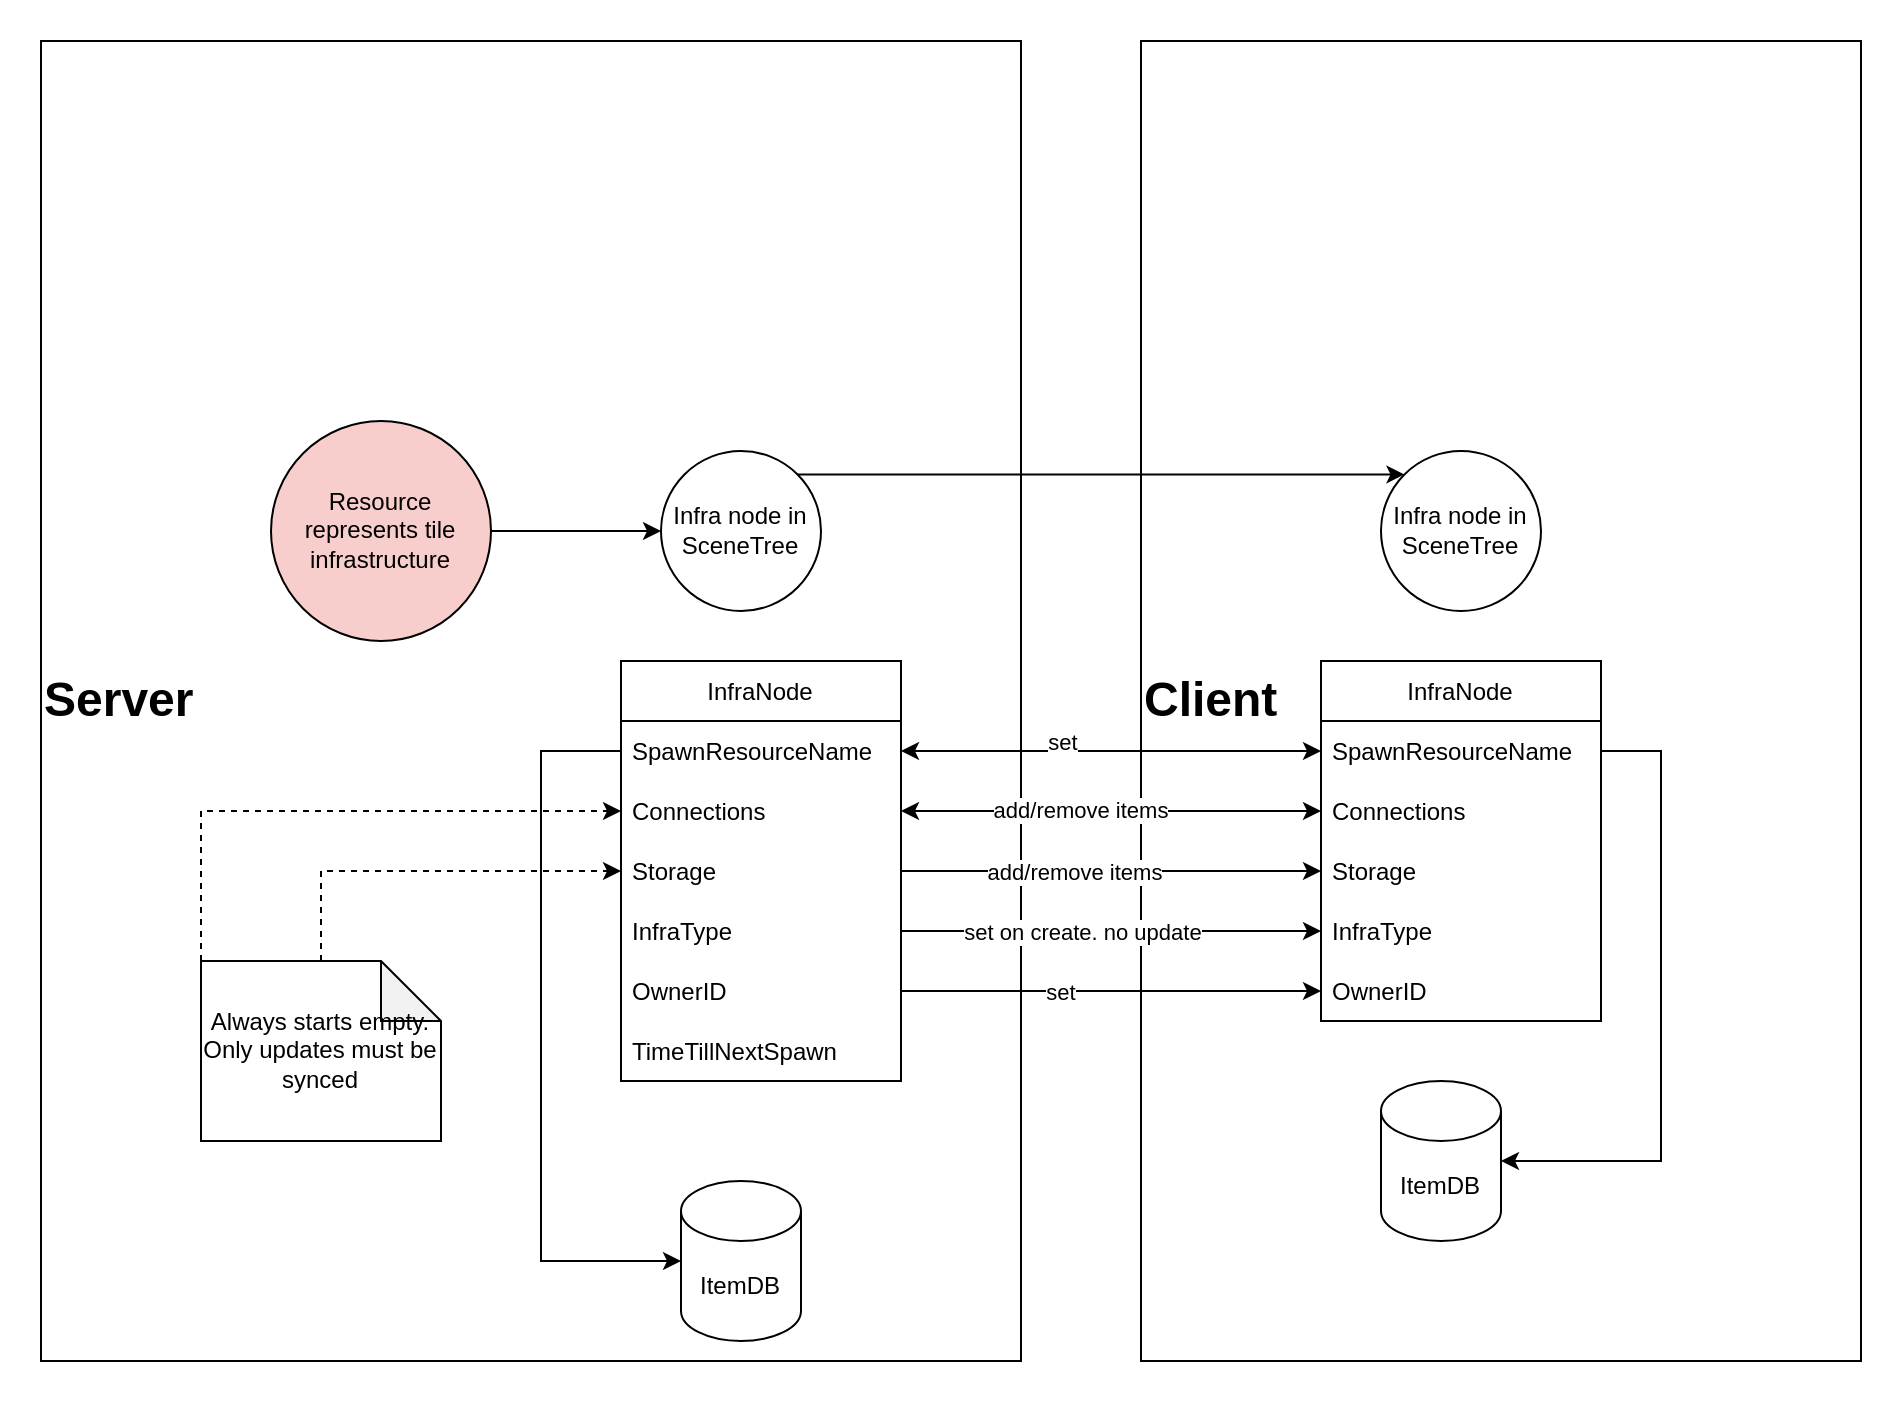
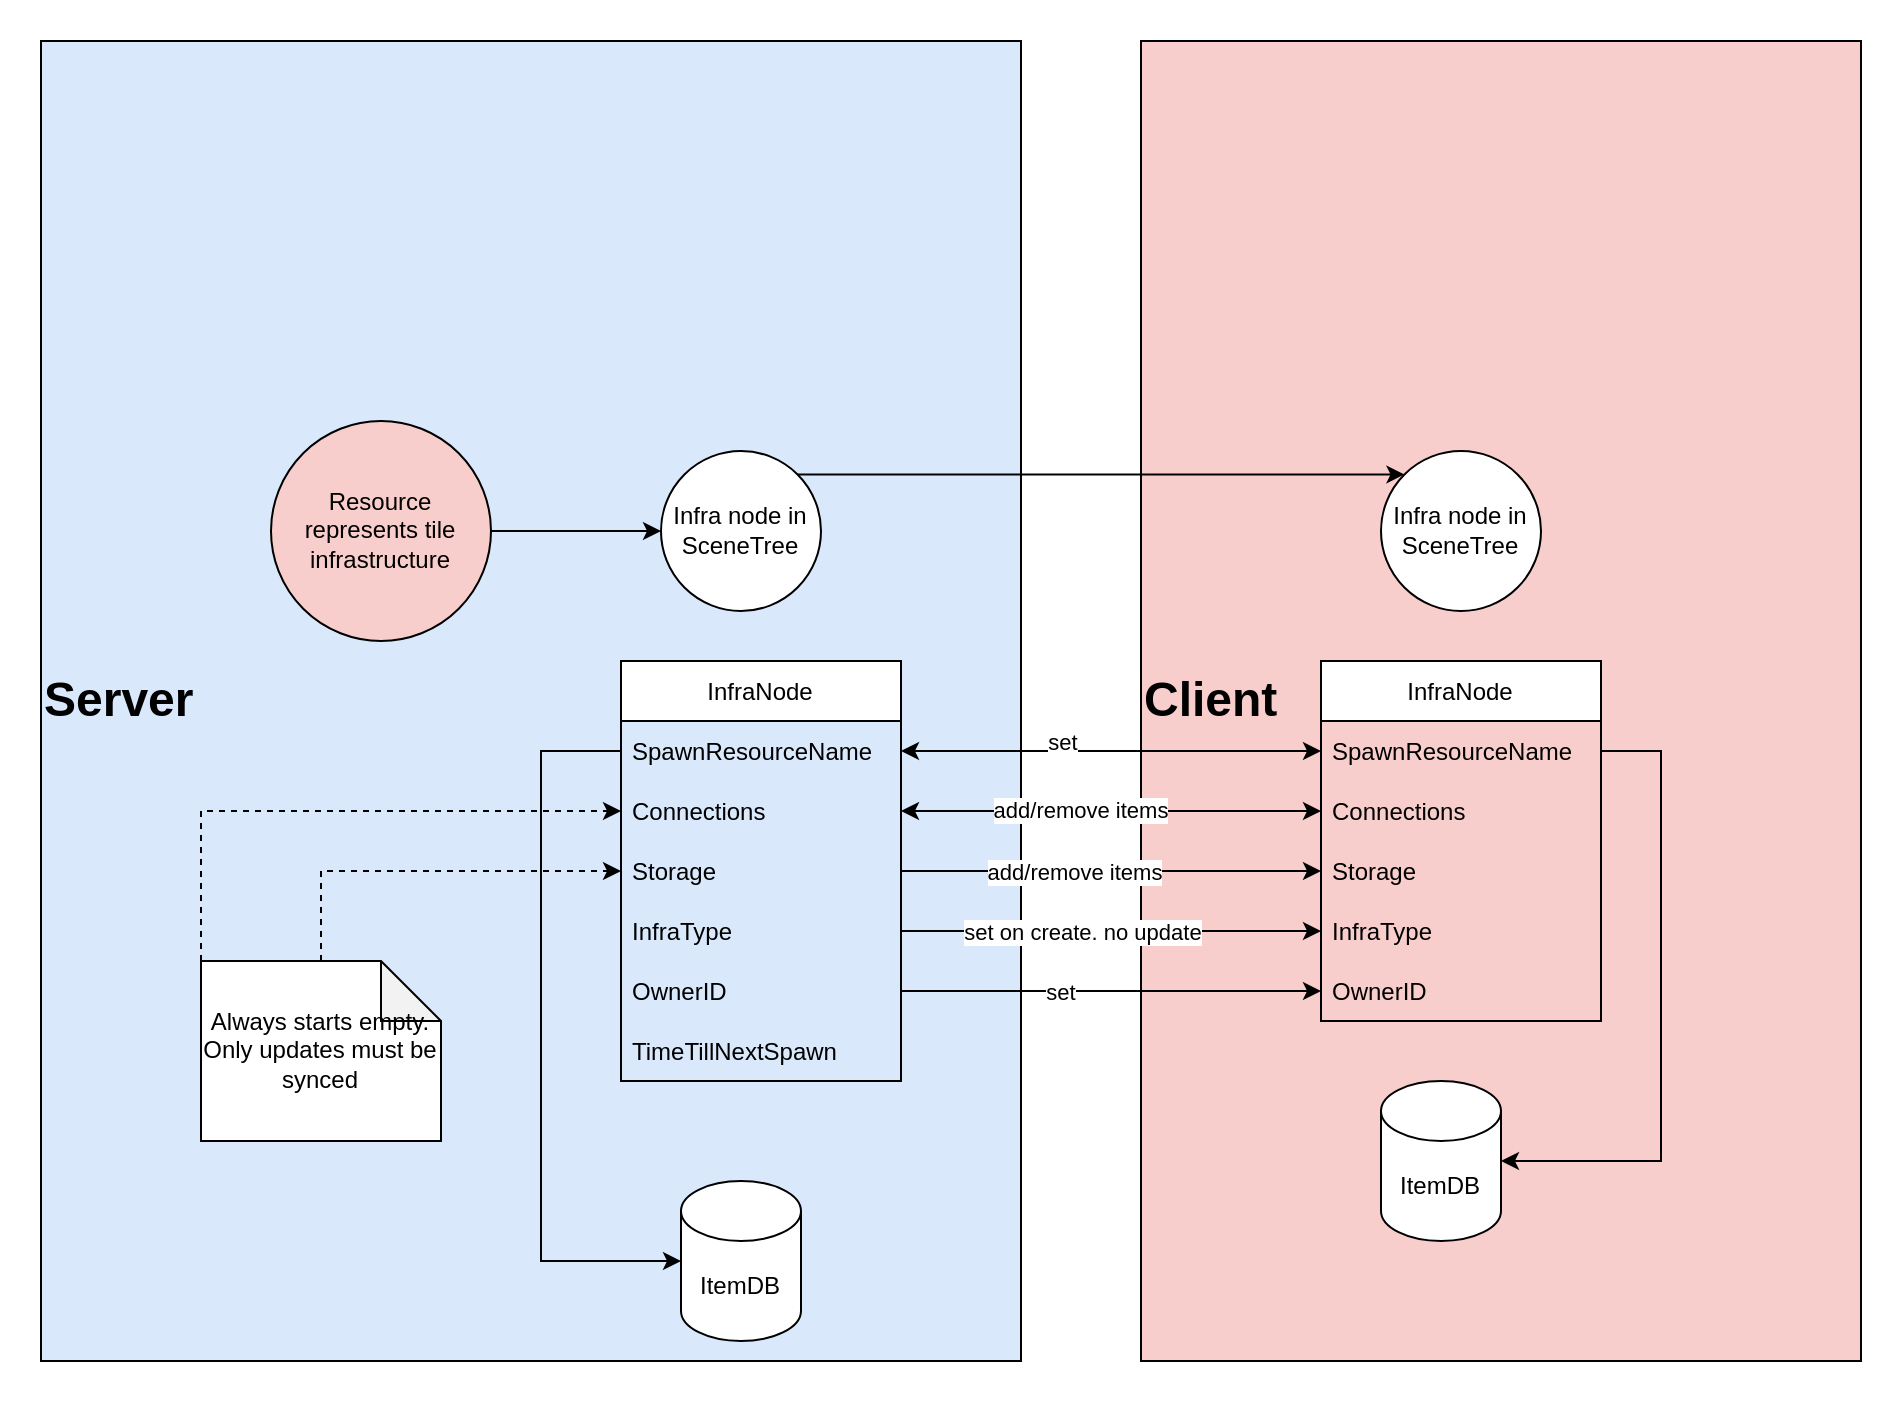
node "Server": fillcolor #ffffff -> #dae8fc
node "Client": fillcolor #ffffff -> #f8cecc
